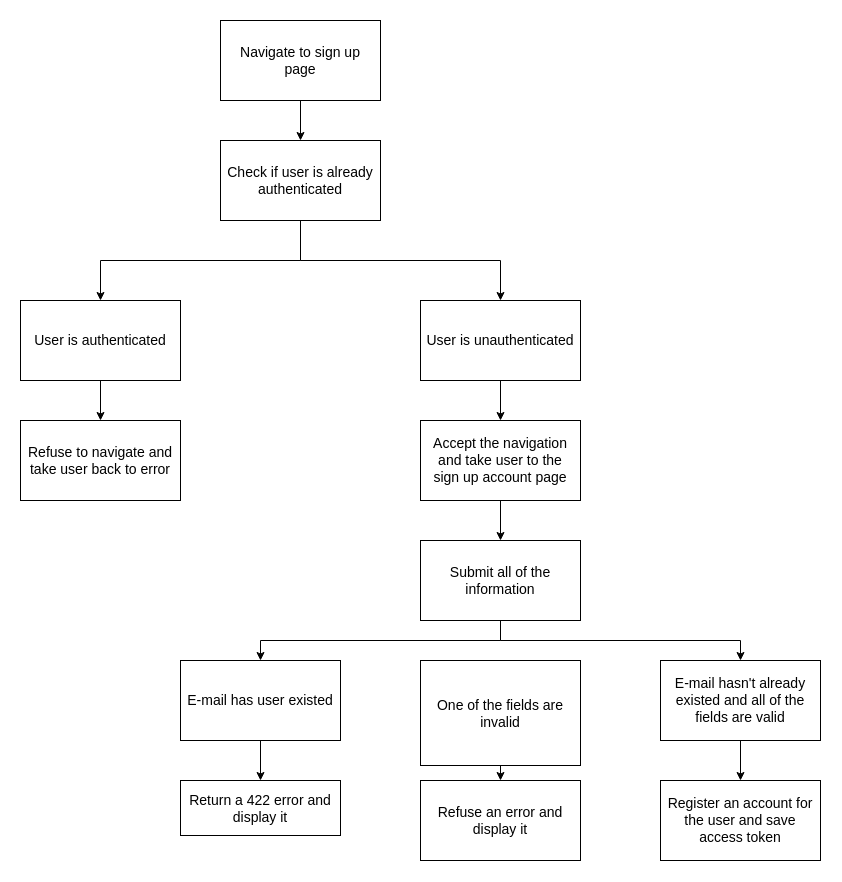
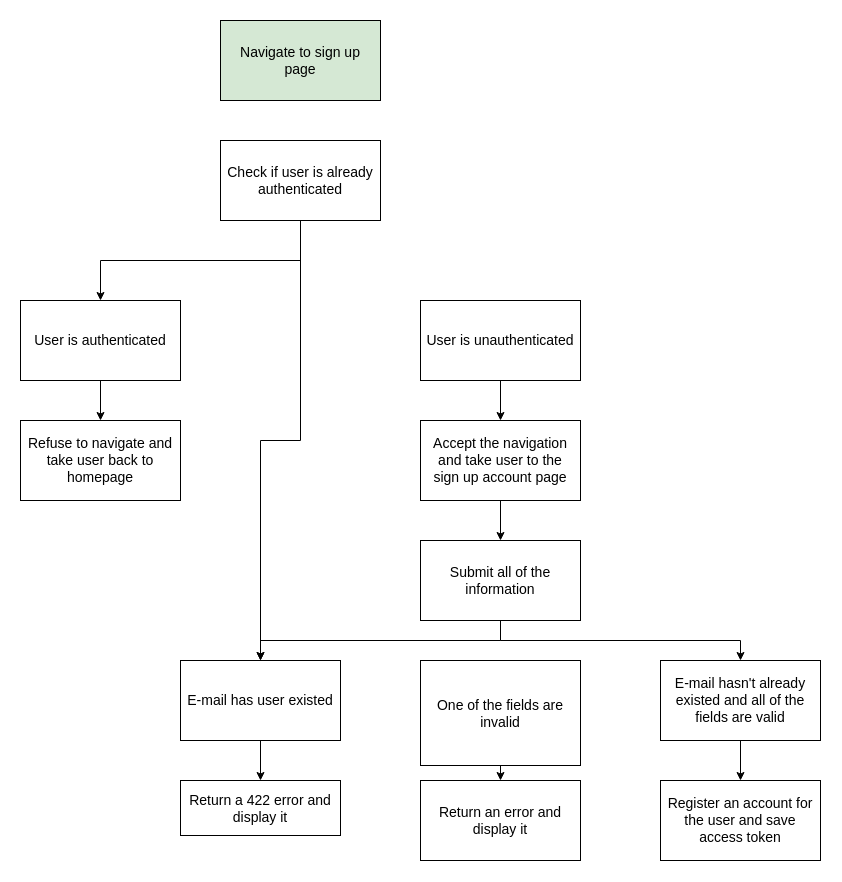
node "Navigate to sign up page": fillcolor #ffffff -> #d5e8d4
edge "Navigate to sign up page" -> "Check if user is already authenticated": removed
edge "Check if user is already authenticated" -> "User is unauthenticated": now "Check if user is already authenticated" -> "E-mail has user existed"
node "Refuse to navigate and take user back to error": label "Refuse to navigate and take user back to error" -> "Refuse to navigate and take user back to homepage"
node "Refuse an error and display it": label "Refuse an error and display it" -> "Return an error and display it"
